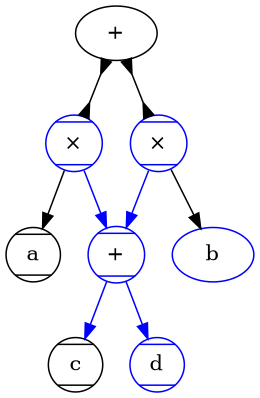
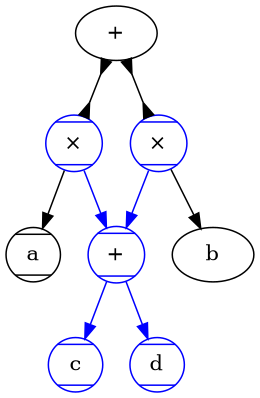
node "b": color blue -> black
node "c": color black -> blue
